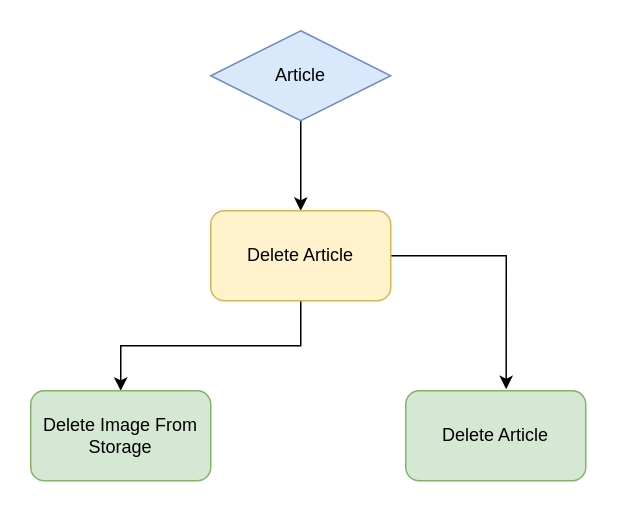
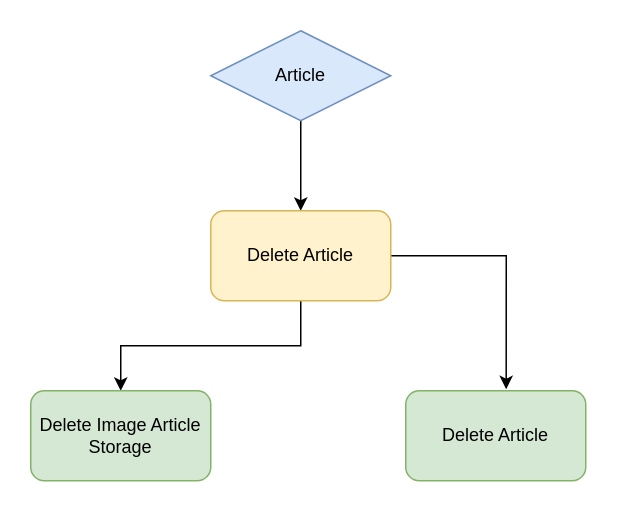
node "Delete Image From Storage": label "Delete Image From Storage" -> "Delete Image Article Storage"
